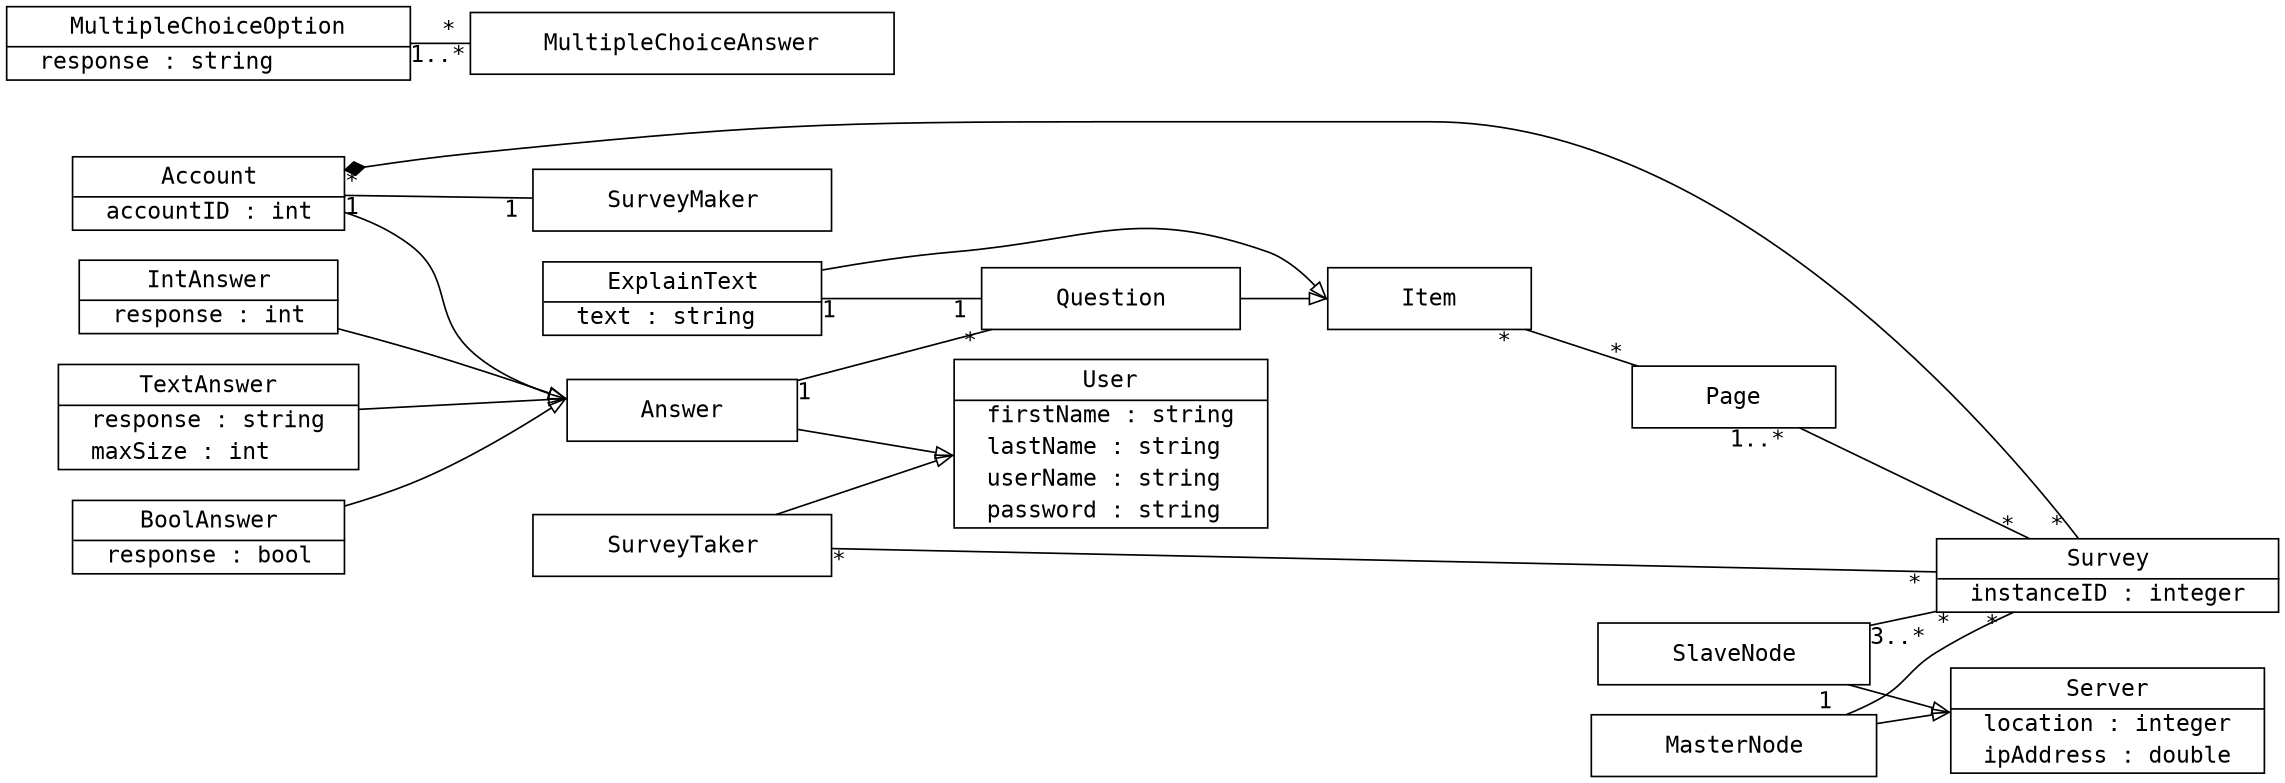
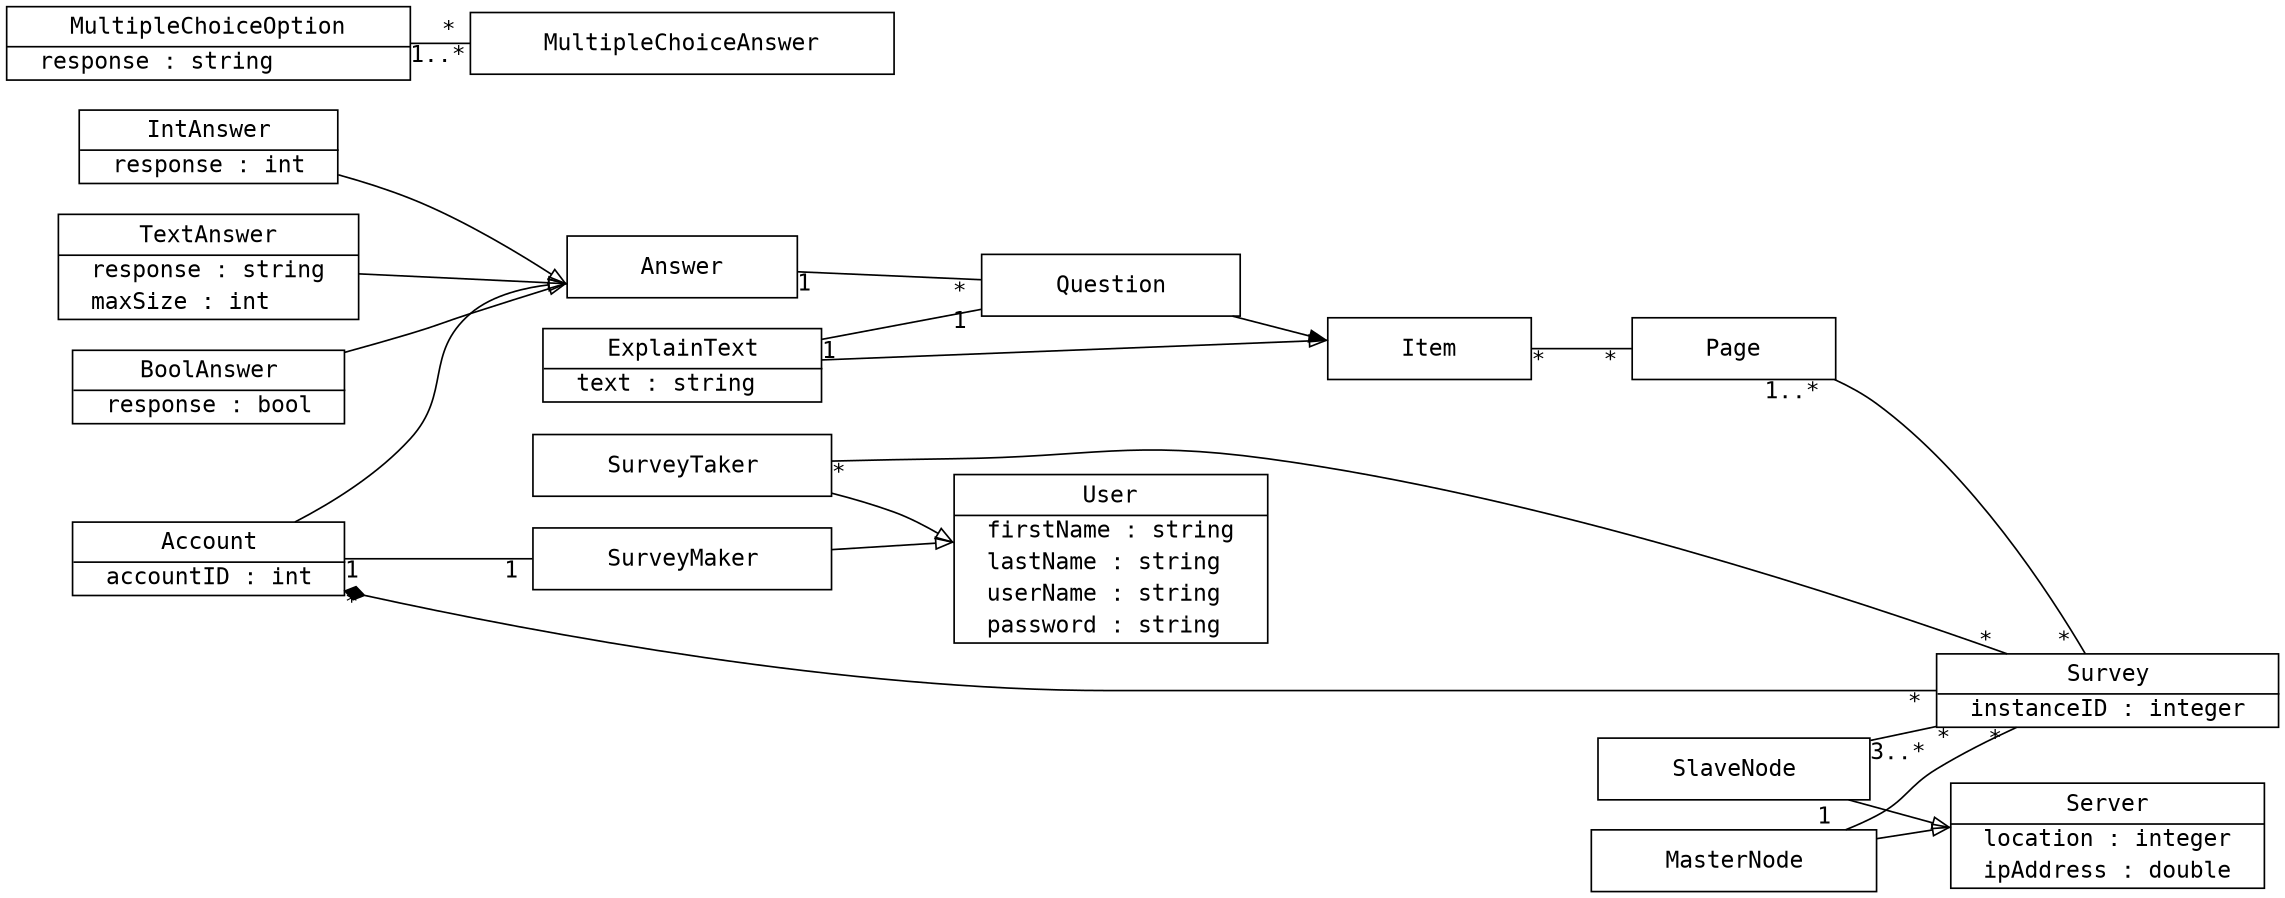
edge "Question" -> "Item": arrowhead empty -> normal
edge "Answer" -> "User": now "SurveyMaker" -> "User"
